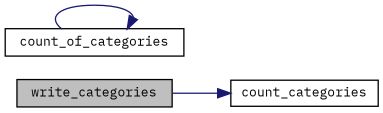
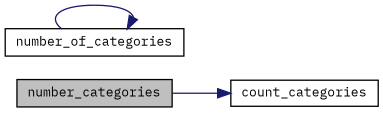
node "count_of_categories": label "count_of_categories" -> "number_of_categories"
node "write_categories": label "write_categories" -> "number_categories"
